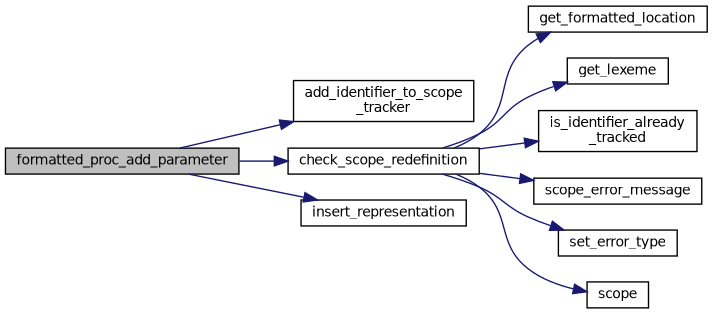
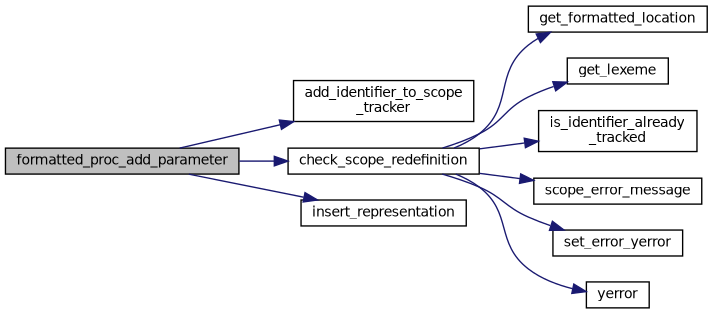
node "set_error_type": label "set_error_type" -> "set_error_yerror"
node "scope": label "scope" -> "yerror"
